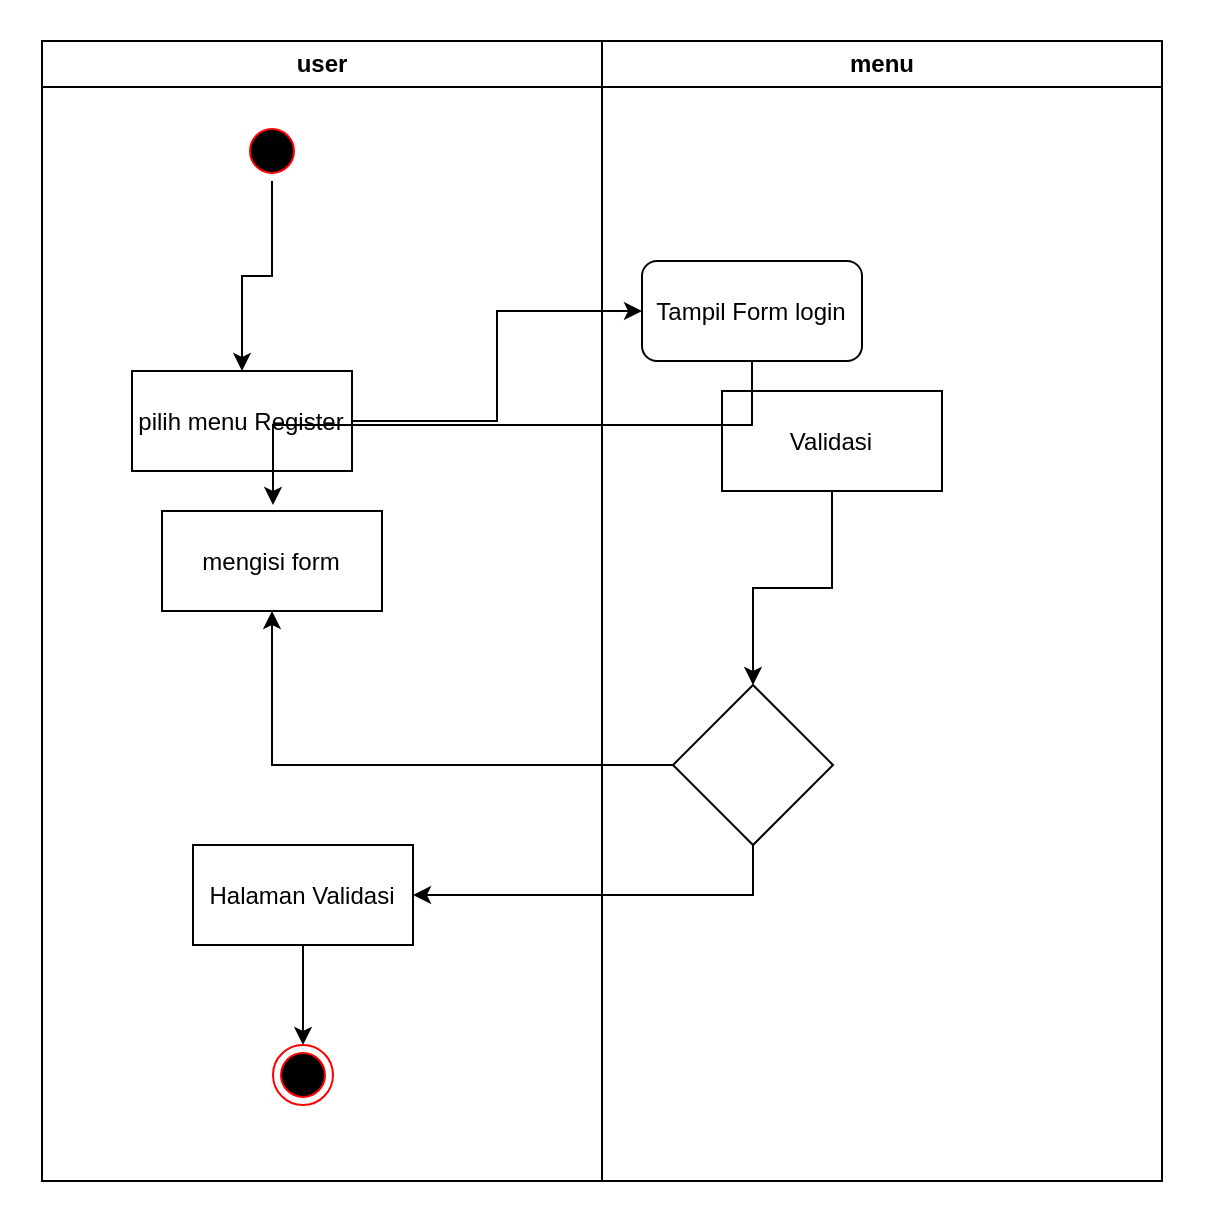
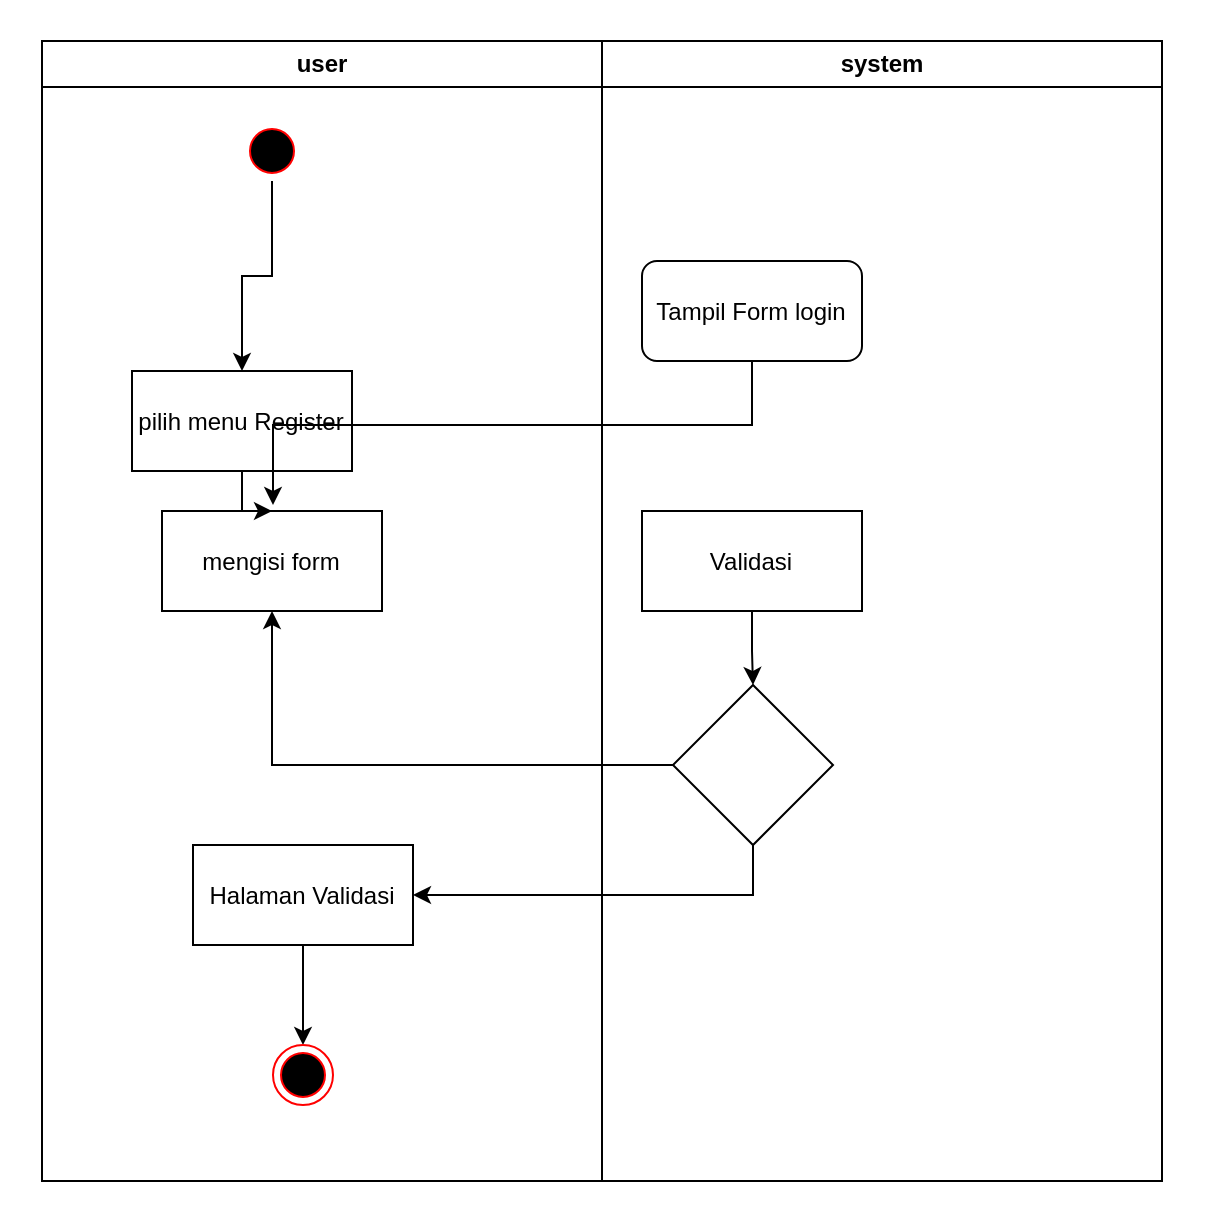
node "menu": label "menu" -> "system"
edge "pilih menu Register" -> "Tampil Form login": now "pilih menu Register" -> "mengisi form"
node "Validasi": moved (832, 441) -> (752, 561)
